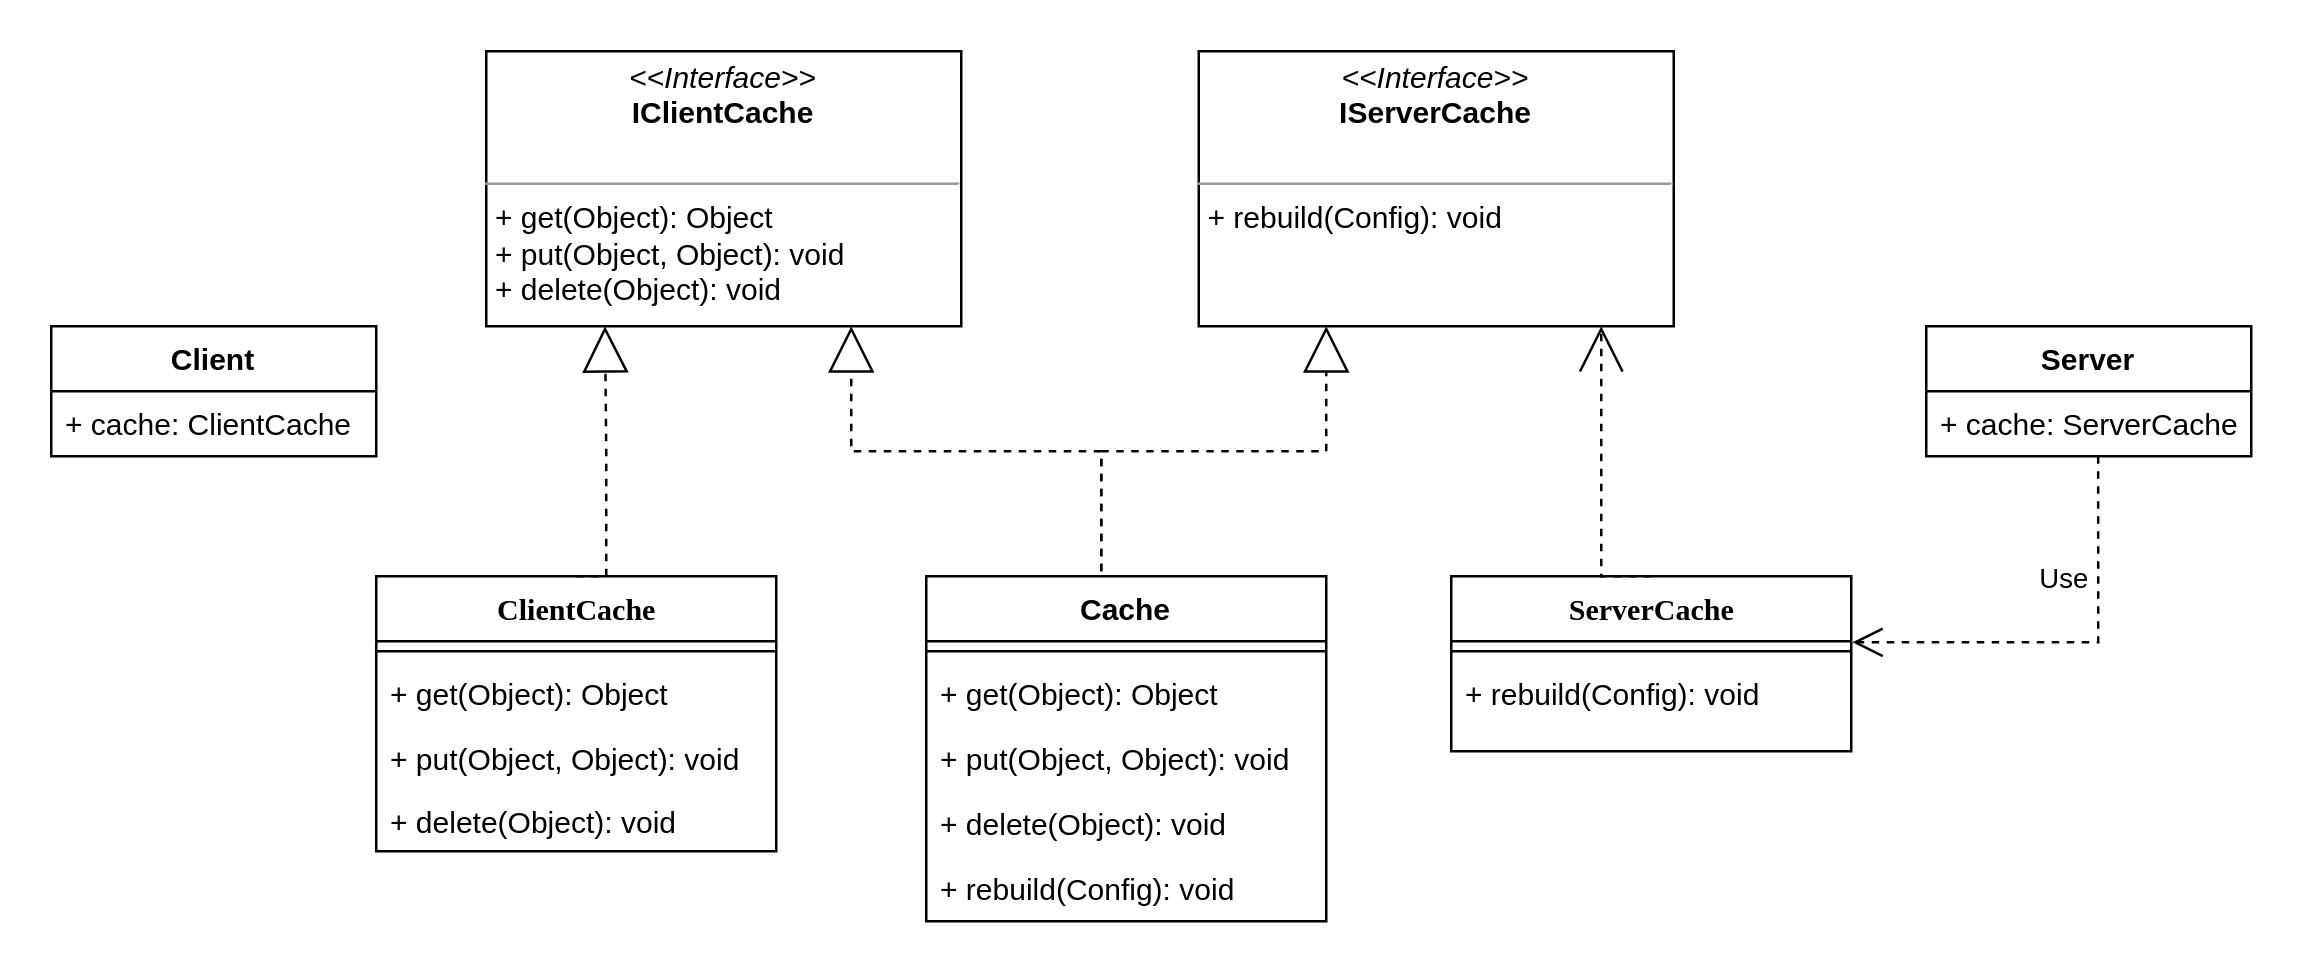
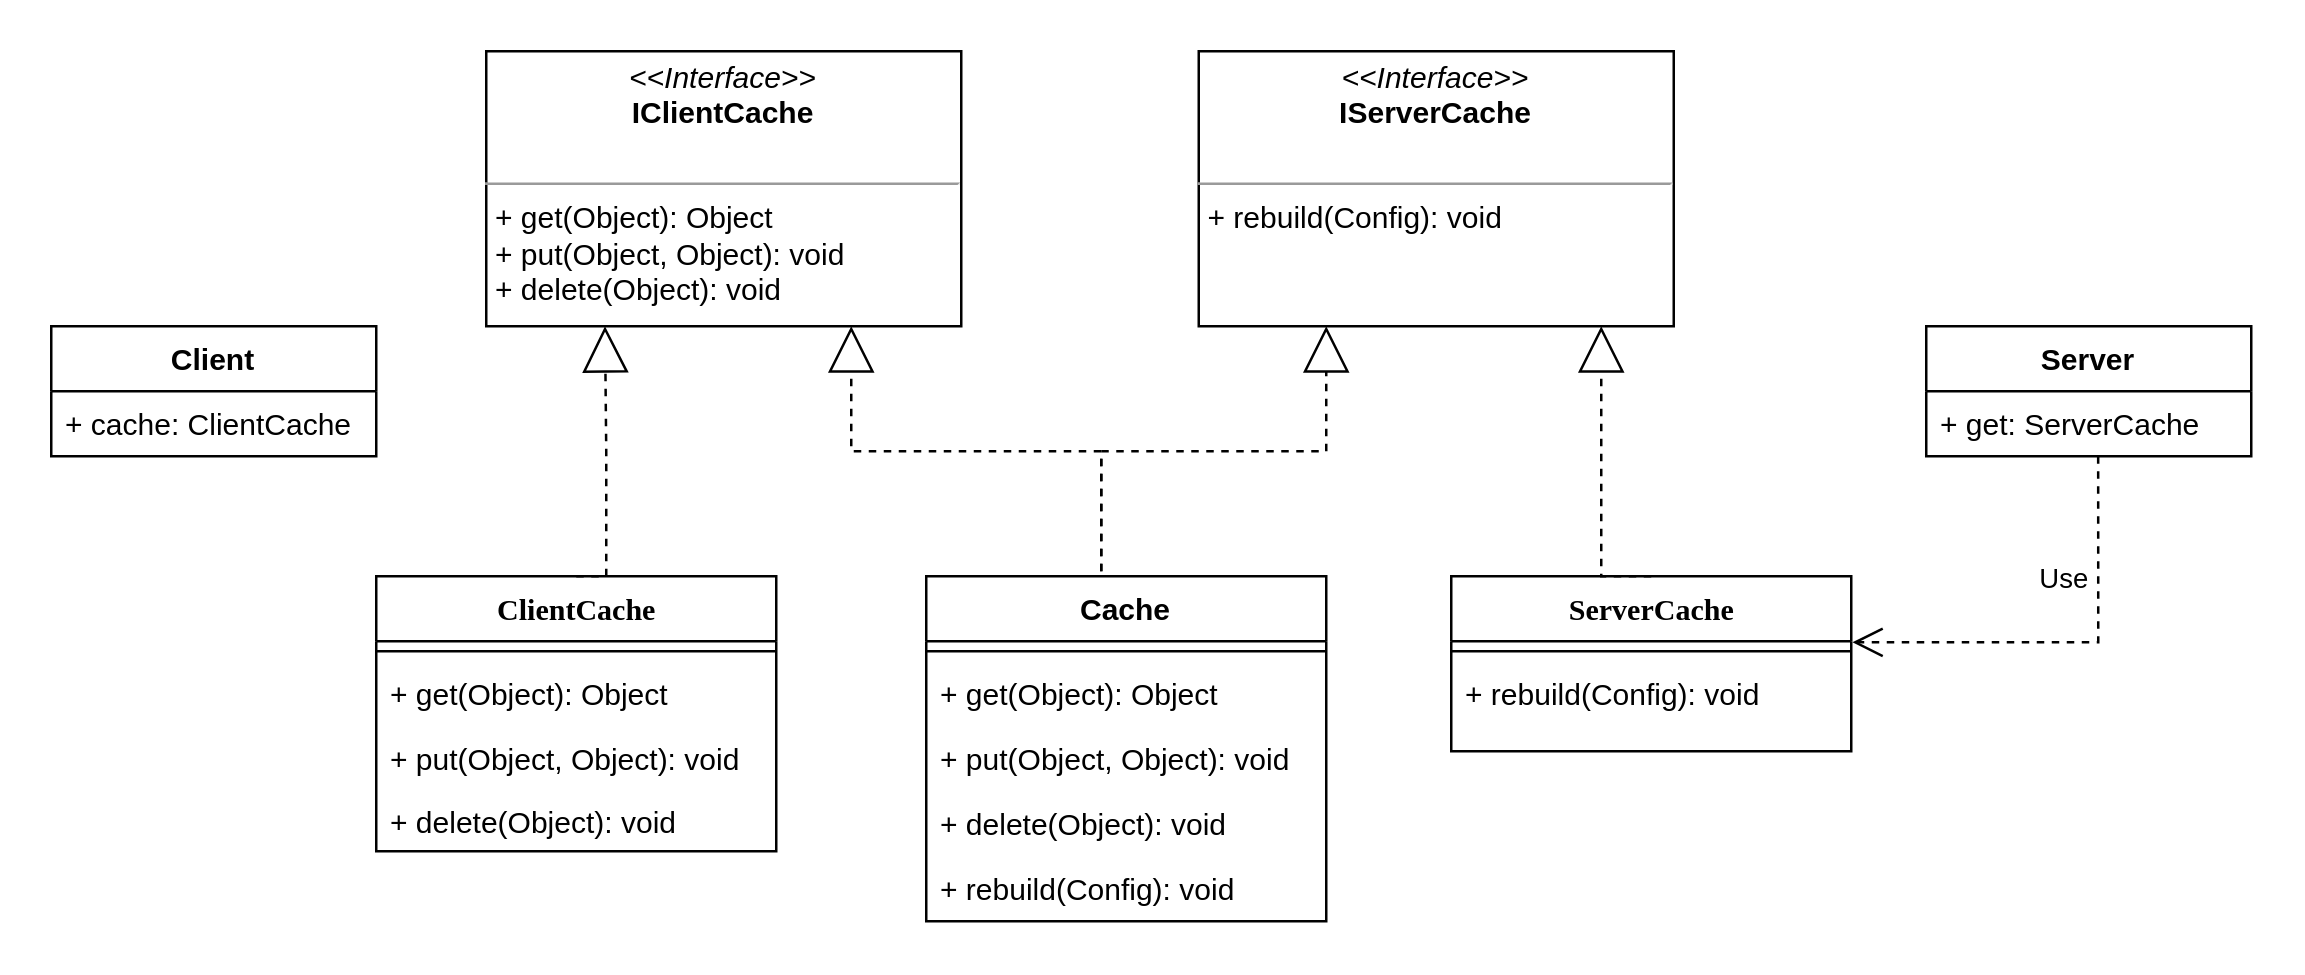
edge "ServerCache" -> "<<Interface>> IServerCache + rebuild(Config): void": arrowhead open -> block
node "+ cache: ServerCache": label "+ cache: ServerCache" -> "+ get: ServerCache"
